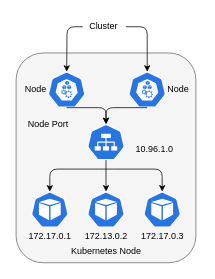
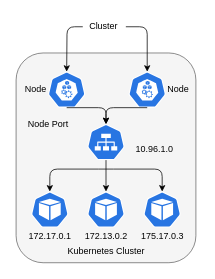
node "172.17.0.3": label "172.17.0.3" -> "175.17.0.3"
node "Kubernetes Node": label "Kubernetes Node" -> "Kubernetes Cluster"
